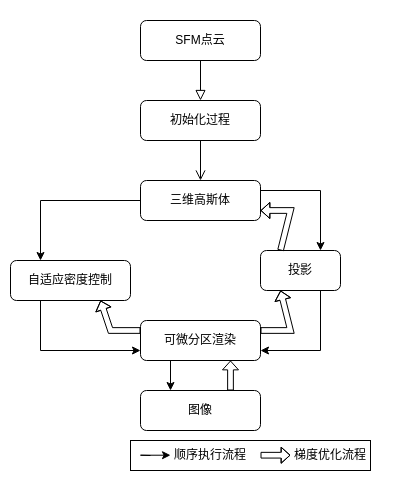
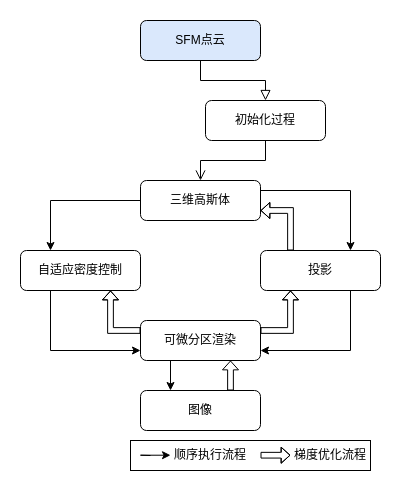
node "SFM点云": fillcolor #ffffff -> #dae8fc
node "初始化过程": moved (201, 121) -> (266, 121)
node "投影": size 80x40 -> 120x40
node "自适应密度控制": moved (71, 281) -> (81, 271)
